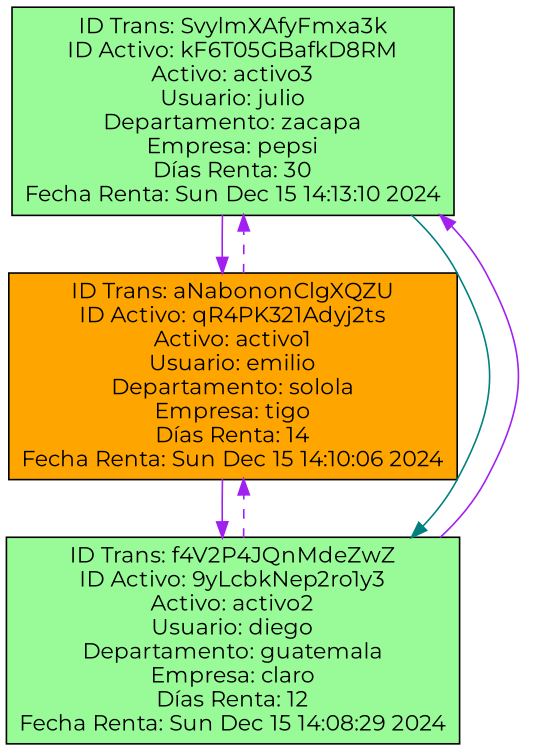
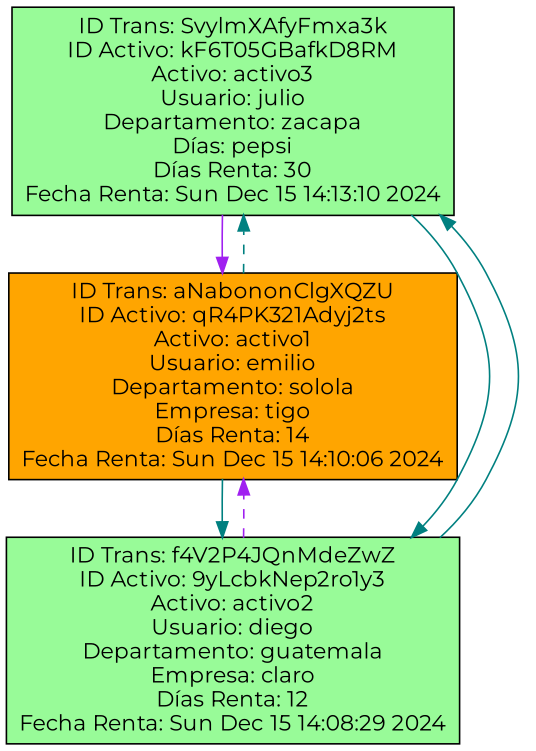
node "ID Trans: SvylmXAfyFmxa3k": text "Empresa: pepsi" -> "Días: pepsi"
edge "ID Trans: aNabononClgXQZU" -> "ID Trans: SvylmXAfyFmxa3k": color purple -> teal
edge "ID Trans: f4V2P4JQnMdeZwZ" -> "ID Trans: SvylmXAfyFmxa3k": color purple -> teal
edge "ID Trans: aNabononClgXQZU" -> "ID Trans: f4V2P4JQnMdeZwZ": color purple -> teal
